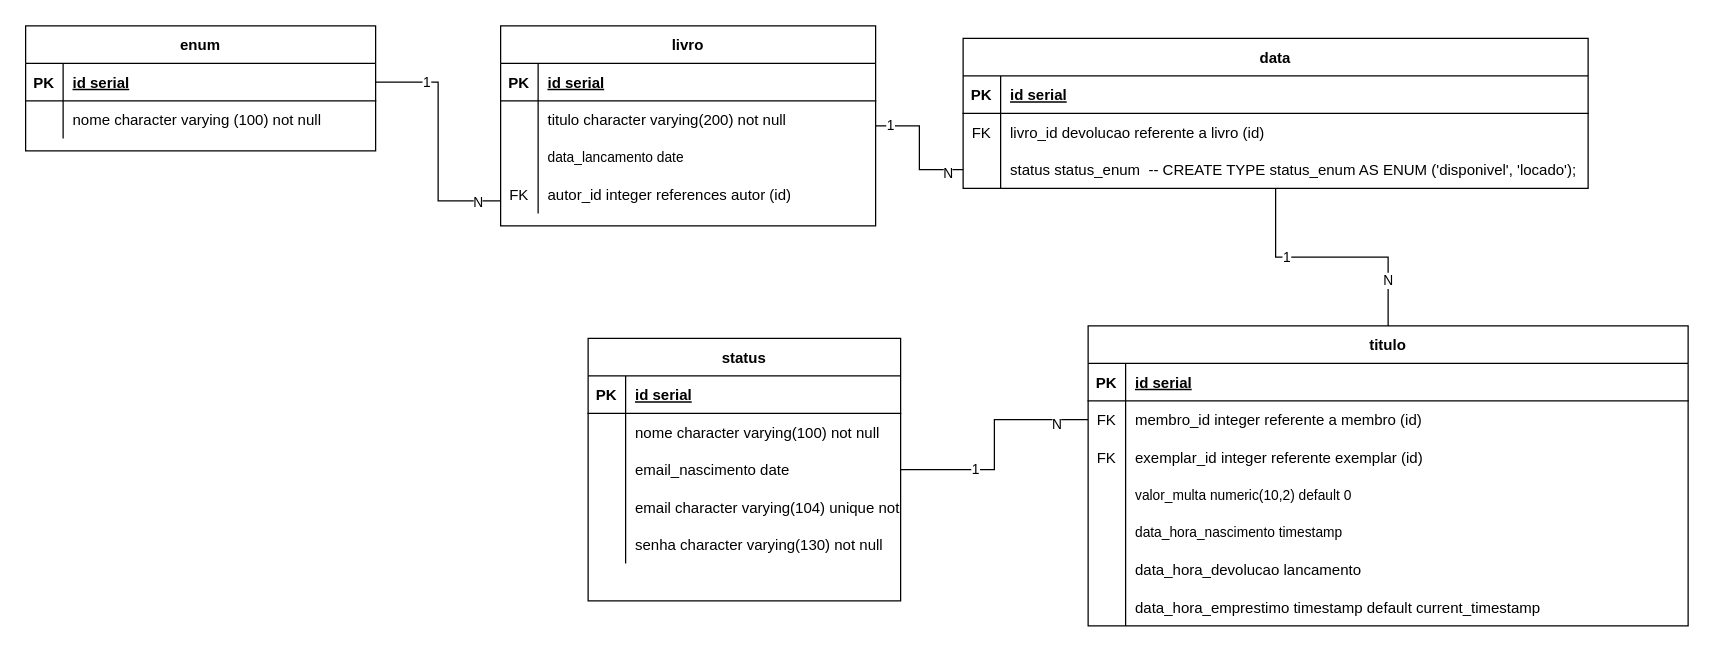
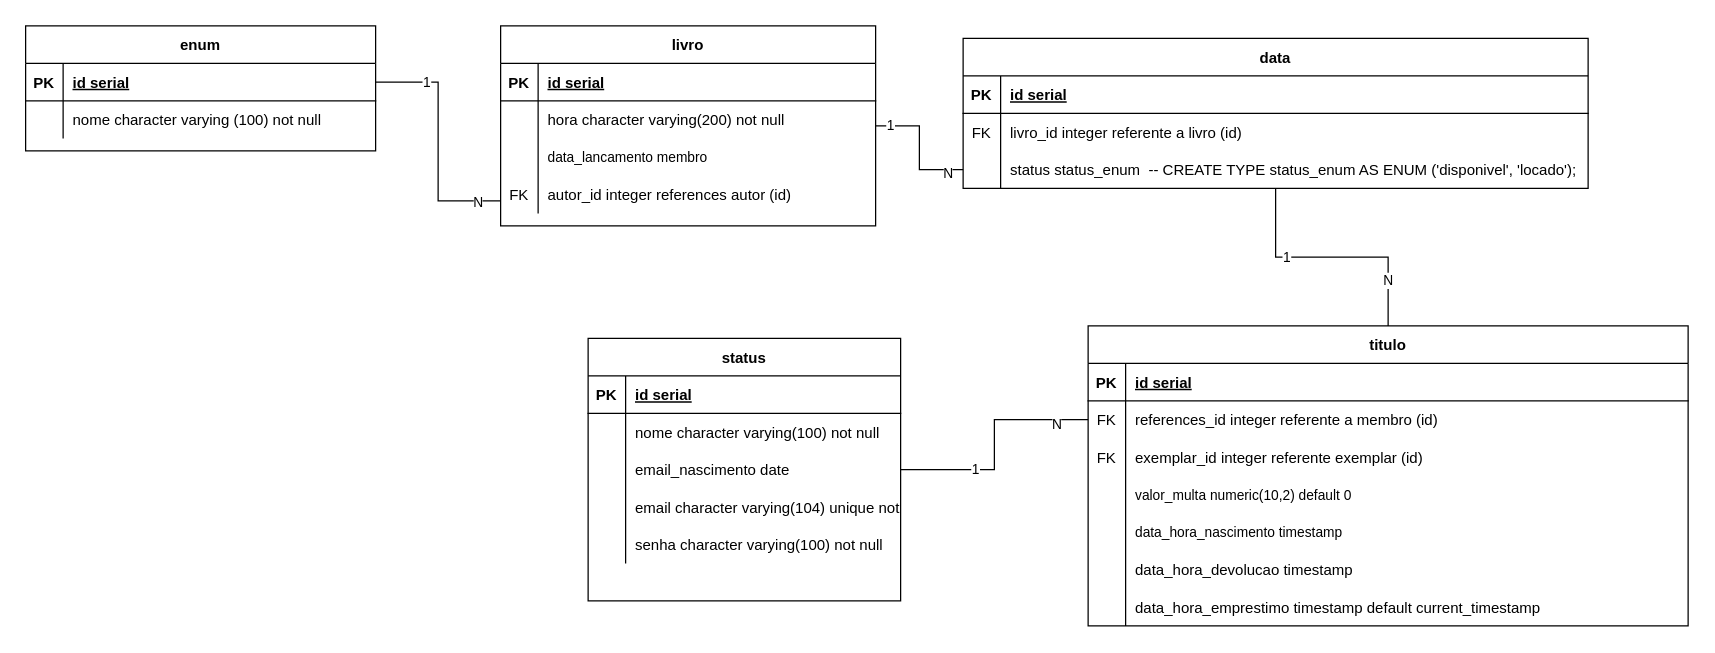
node "titulo character varying(200) not null": label "titulo character varying(200) not null" -> "hora character varying(200) not null"
node "livro_id devolucao referente a livro (id)": label "livro_id devolucao referente a livro (id)" -> "livro_id integer referente a livro (id)"
node "data_lancamento date": label "data_lancamento date" -> "data_lancamento membro"
node "membro_id integer referente a membro (id)": label "membro_id integer referente a membro (id)" -> "references_id integer referente a membro (id)"
node "senha character varying(130) not null": label "senha character varying(130) not null" -> "senha character varying(100) not null"
node "data_hora_devolucao lancamento": label "data_hora_devolucao lancamento" -> "data_hora_devolucao timestamp"
